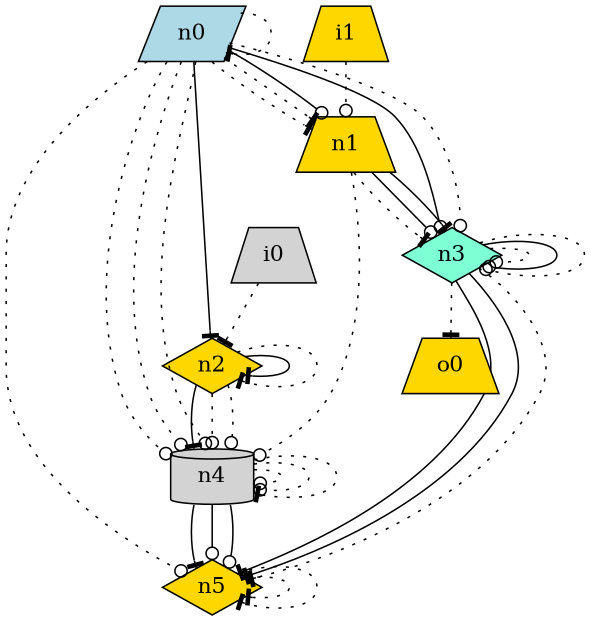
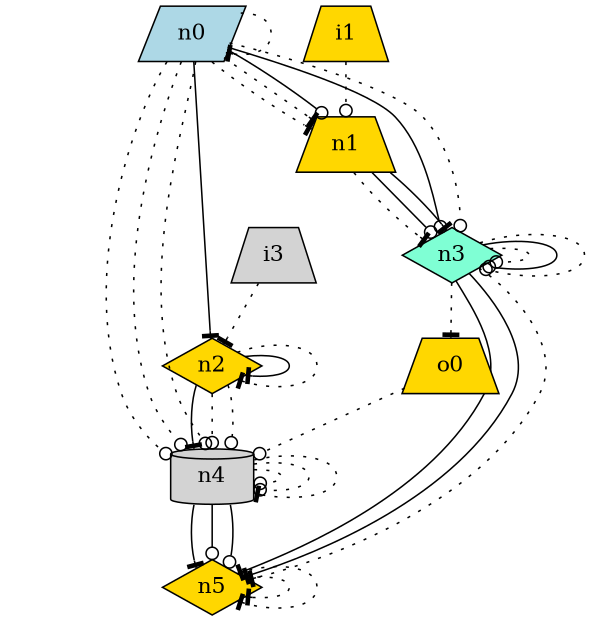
node "i0": label "i0" -> "i3"
edge "n0" -> "n5": removed
edge "n1" -> "n4": now "o0" -> "n4"
